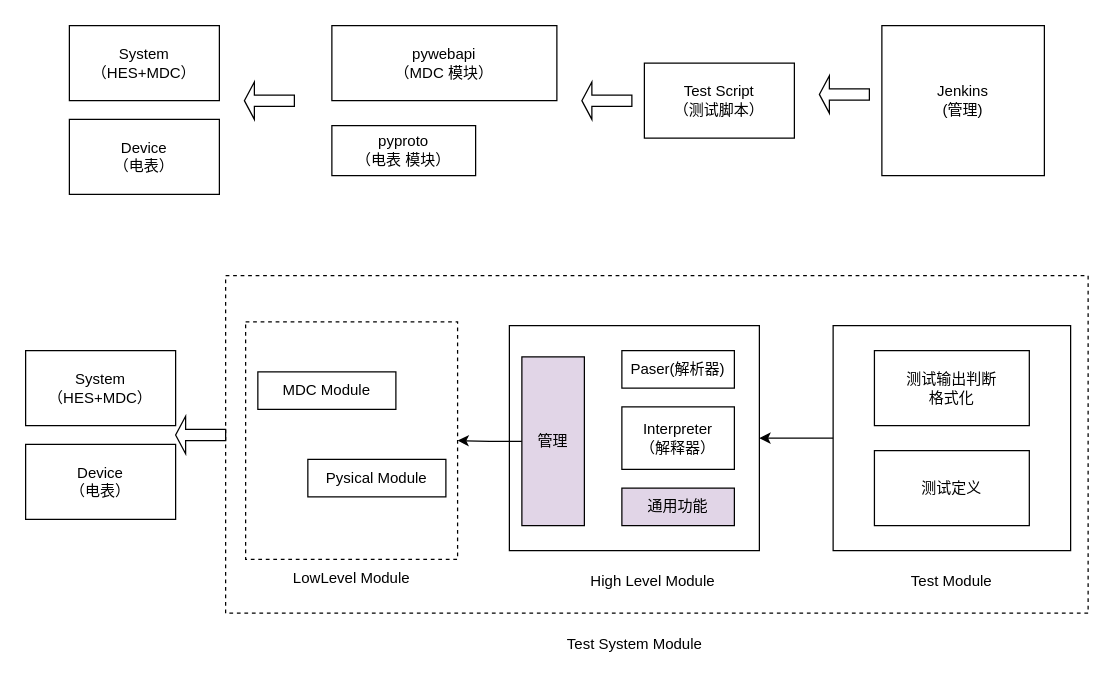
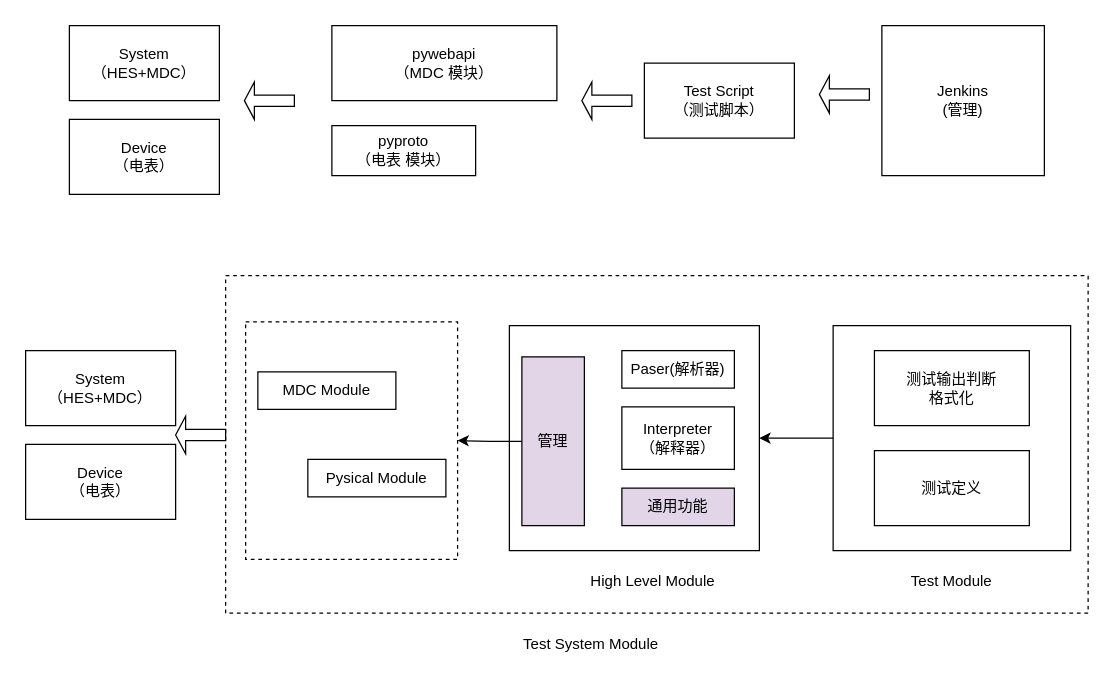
node "LowLevel Module": removed
node "Test System Module": moved (634, 644) -> (591, 644)
